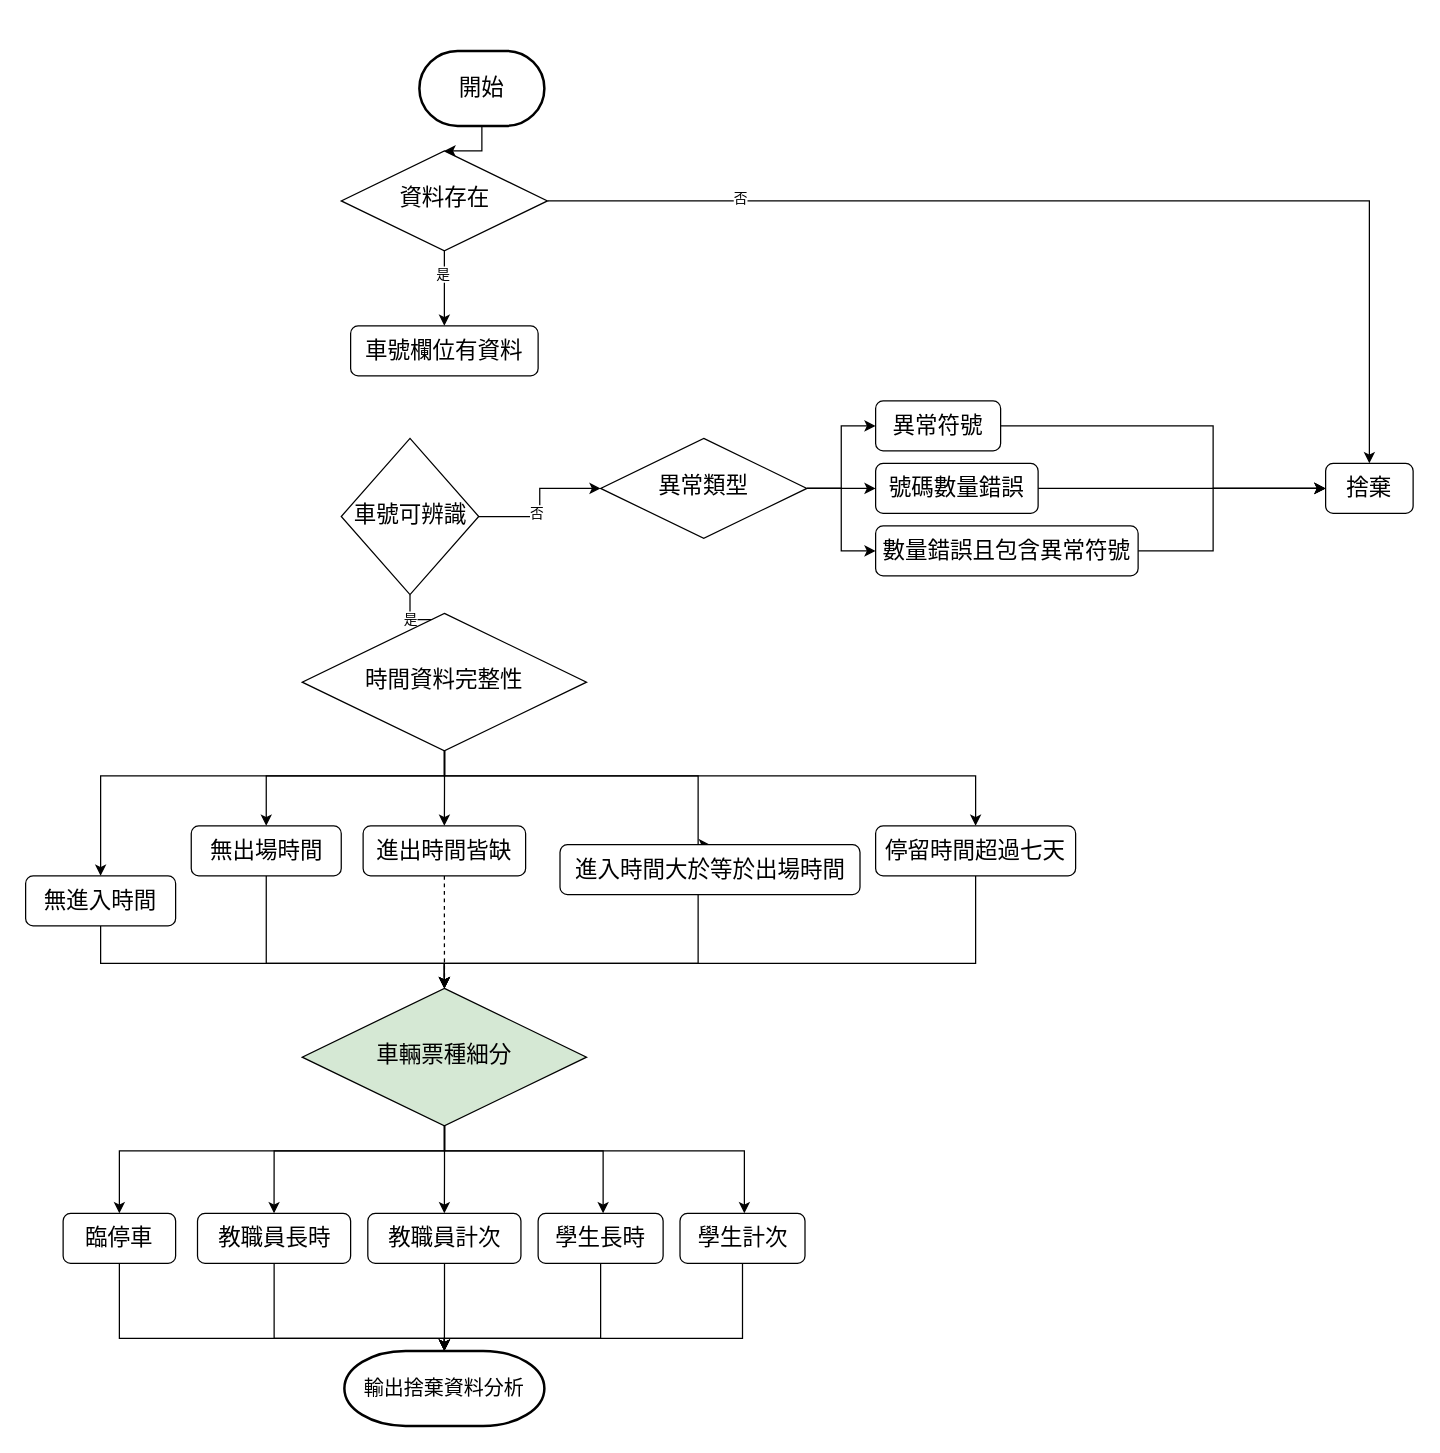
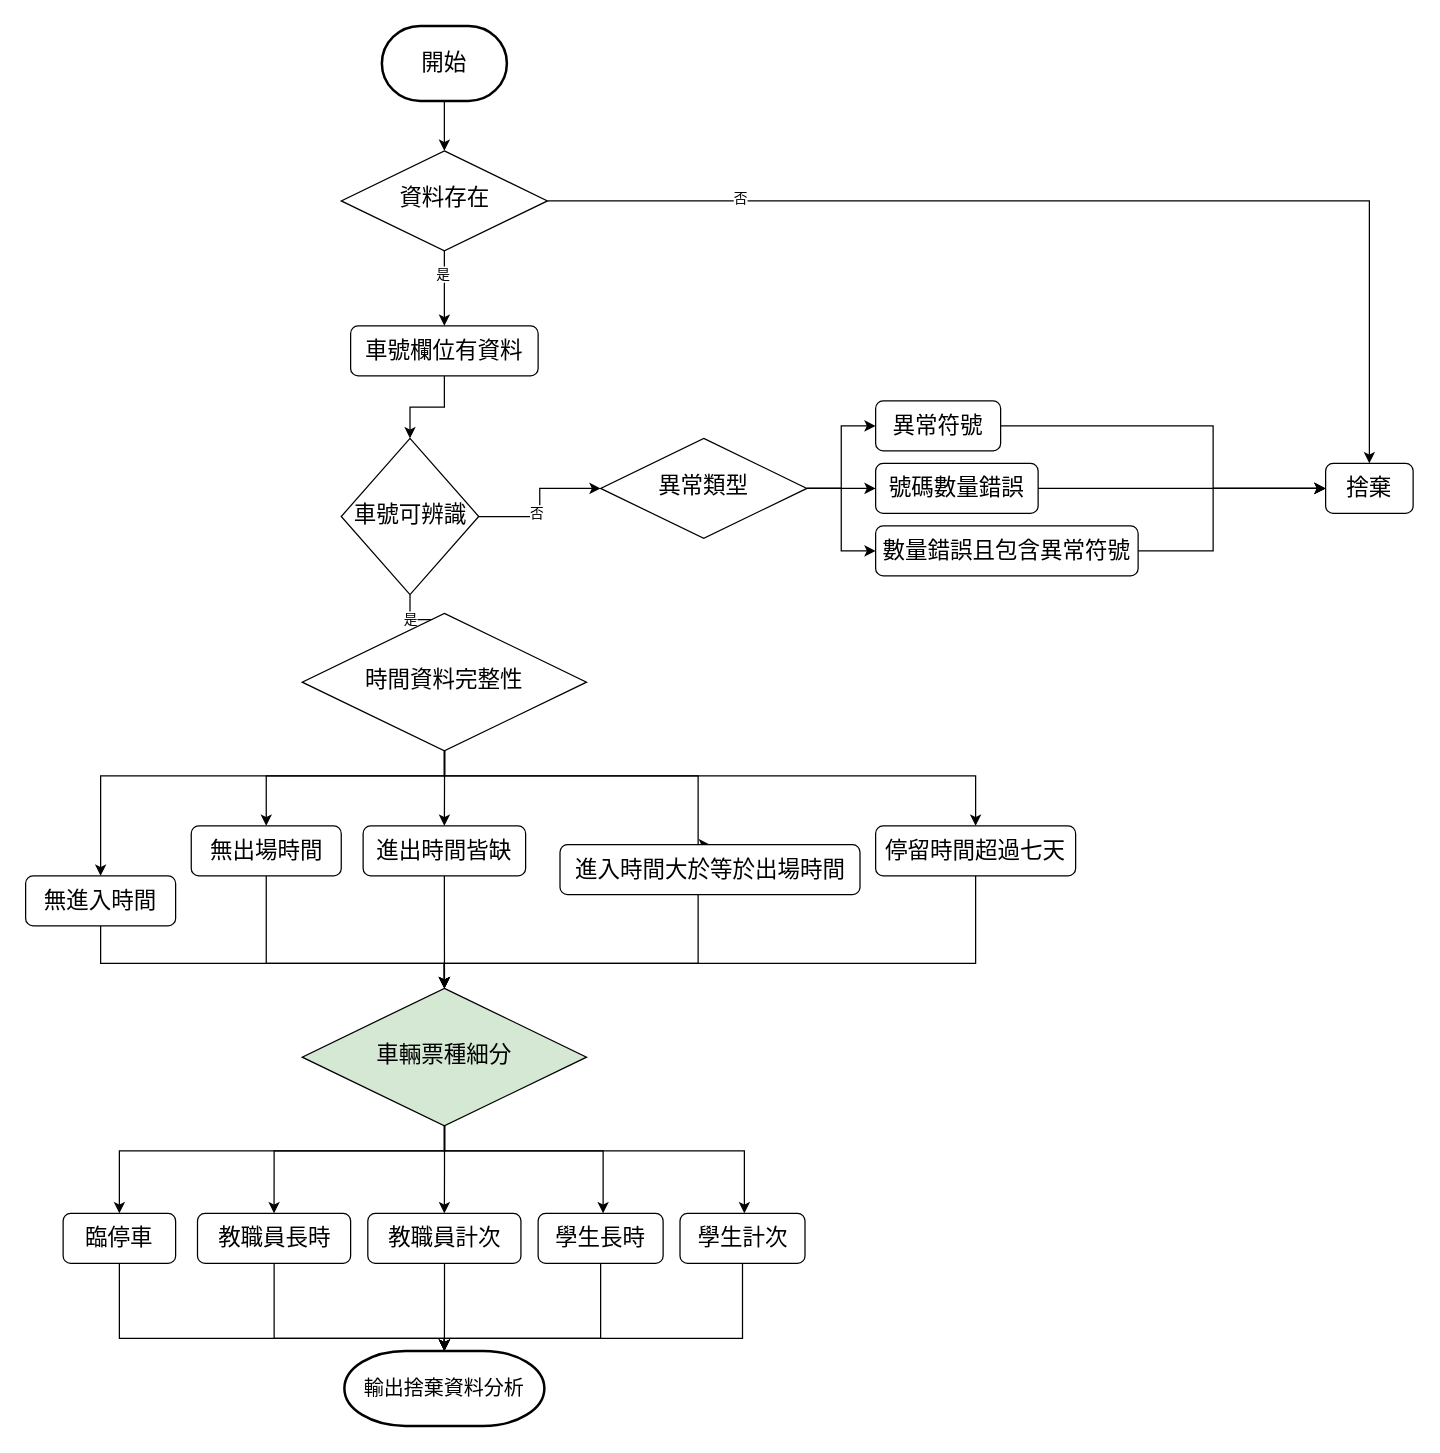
node "開始": moved (482, 88) -> (444, 63)
edge "車號欄位有資料" -> "車號可辨識": added
edge "進出時間皆缺" -> "車輛票種細分": style dashed -> solid
